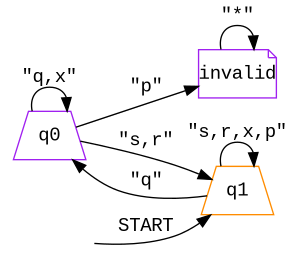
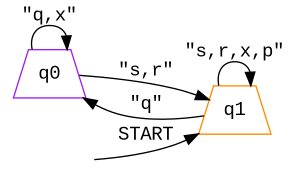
node "invalid": removed
